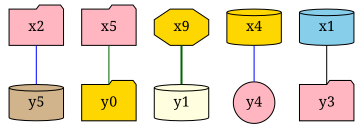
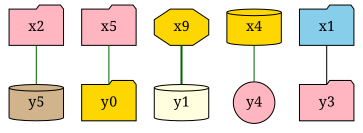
node "x1": shape cylinder -> folder
edge "x4" -- "y4": color blue -> darkgreen
edge "x2" -- "y5": color blue -> darkgreen
